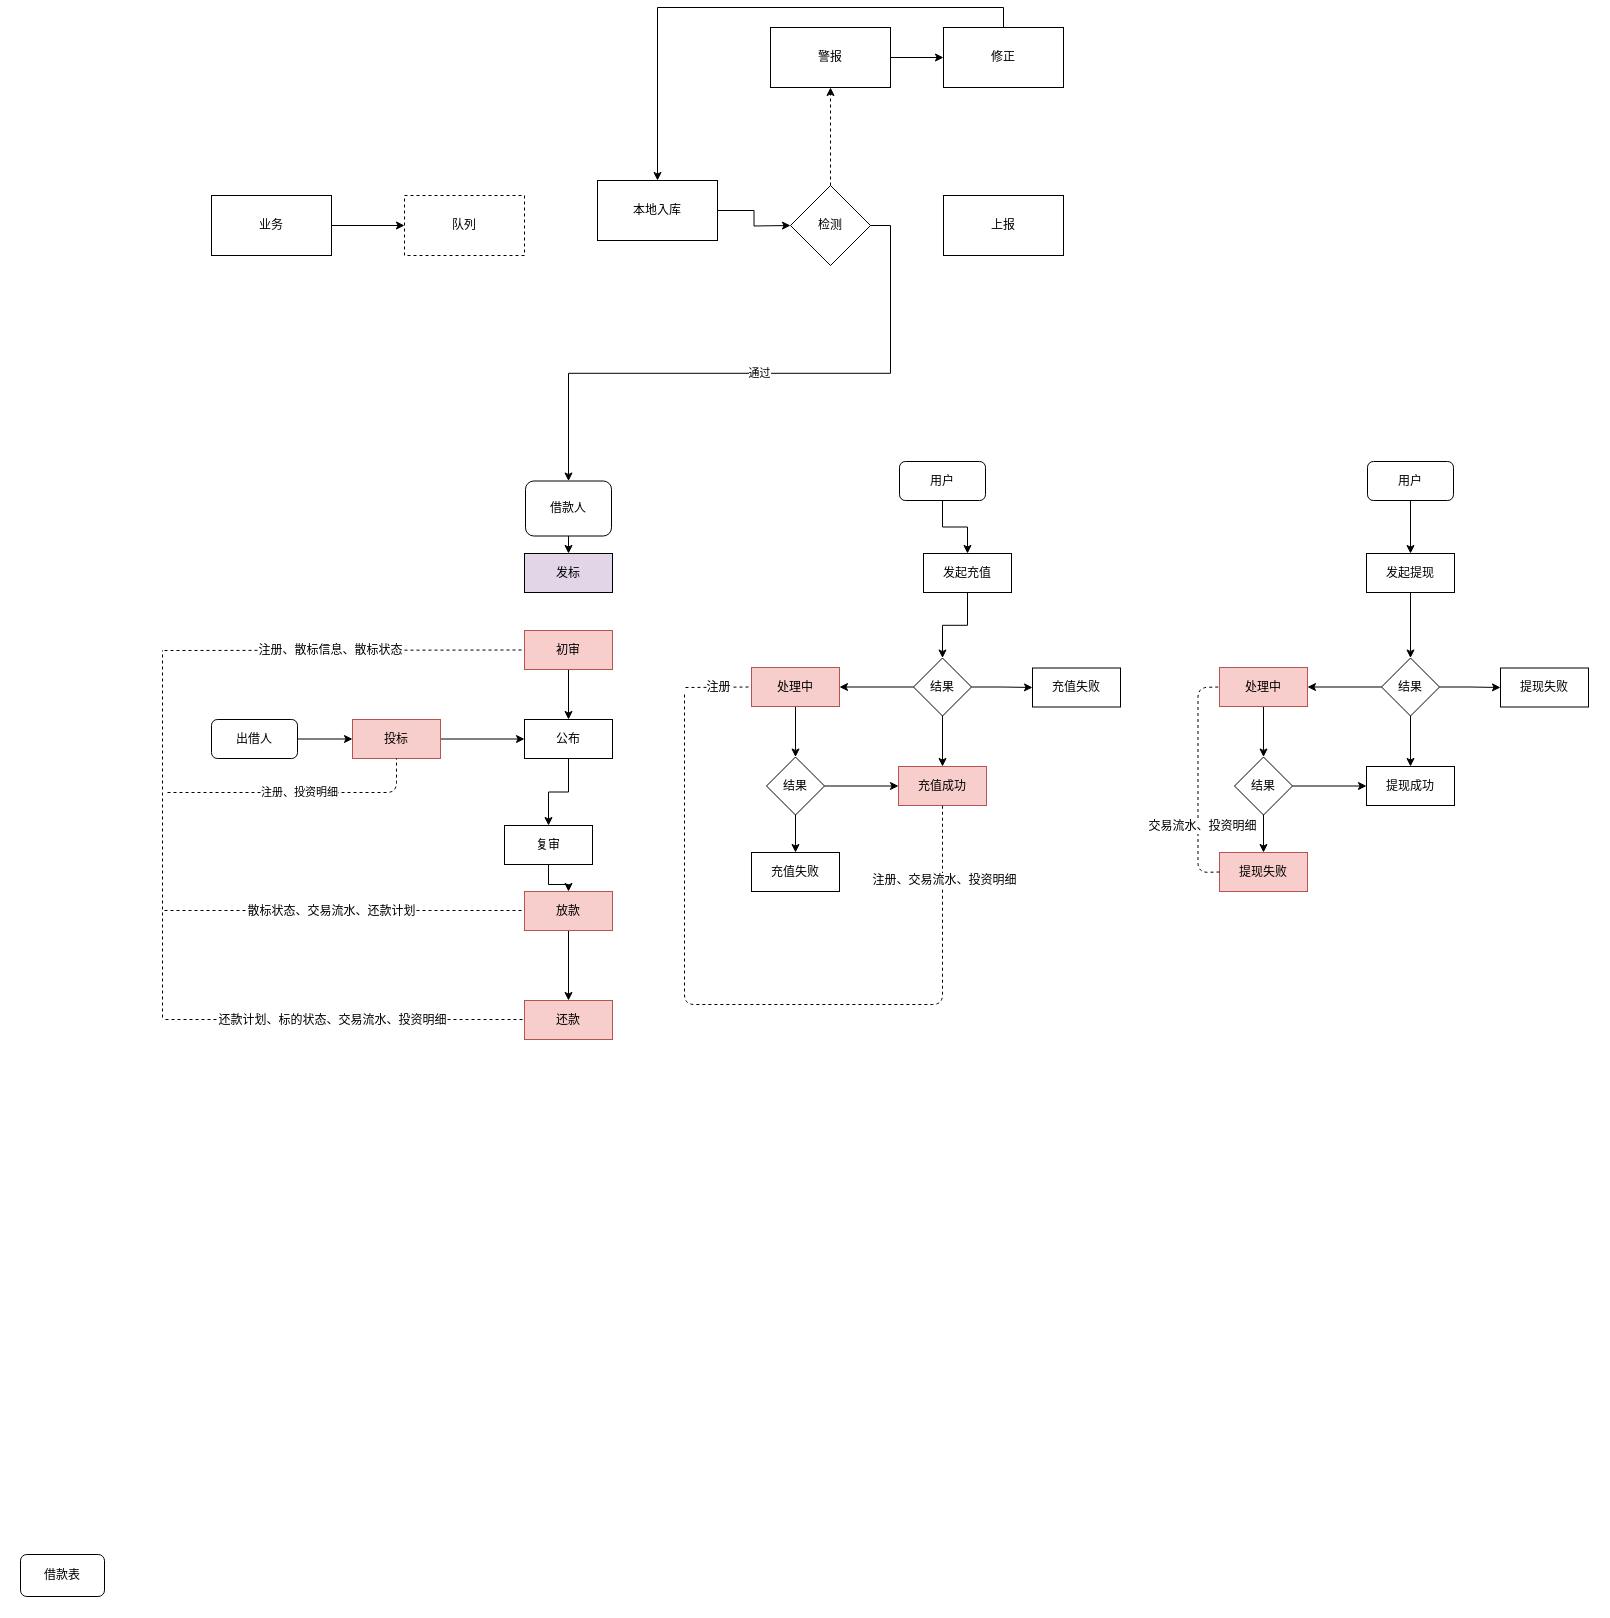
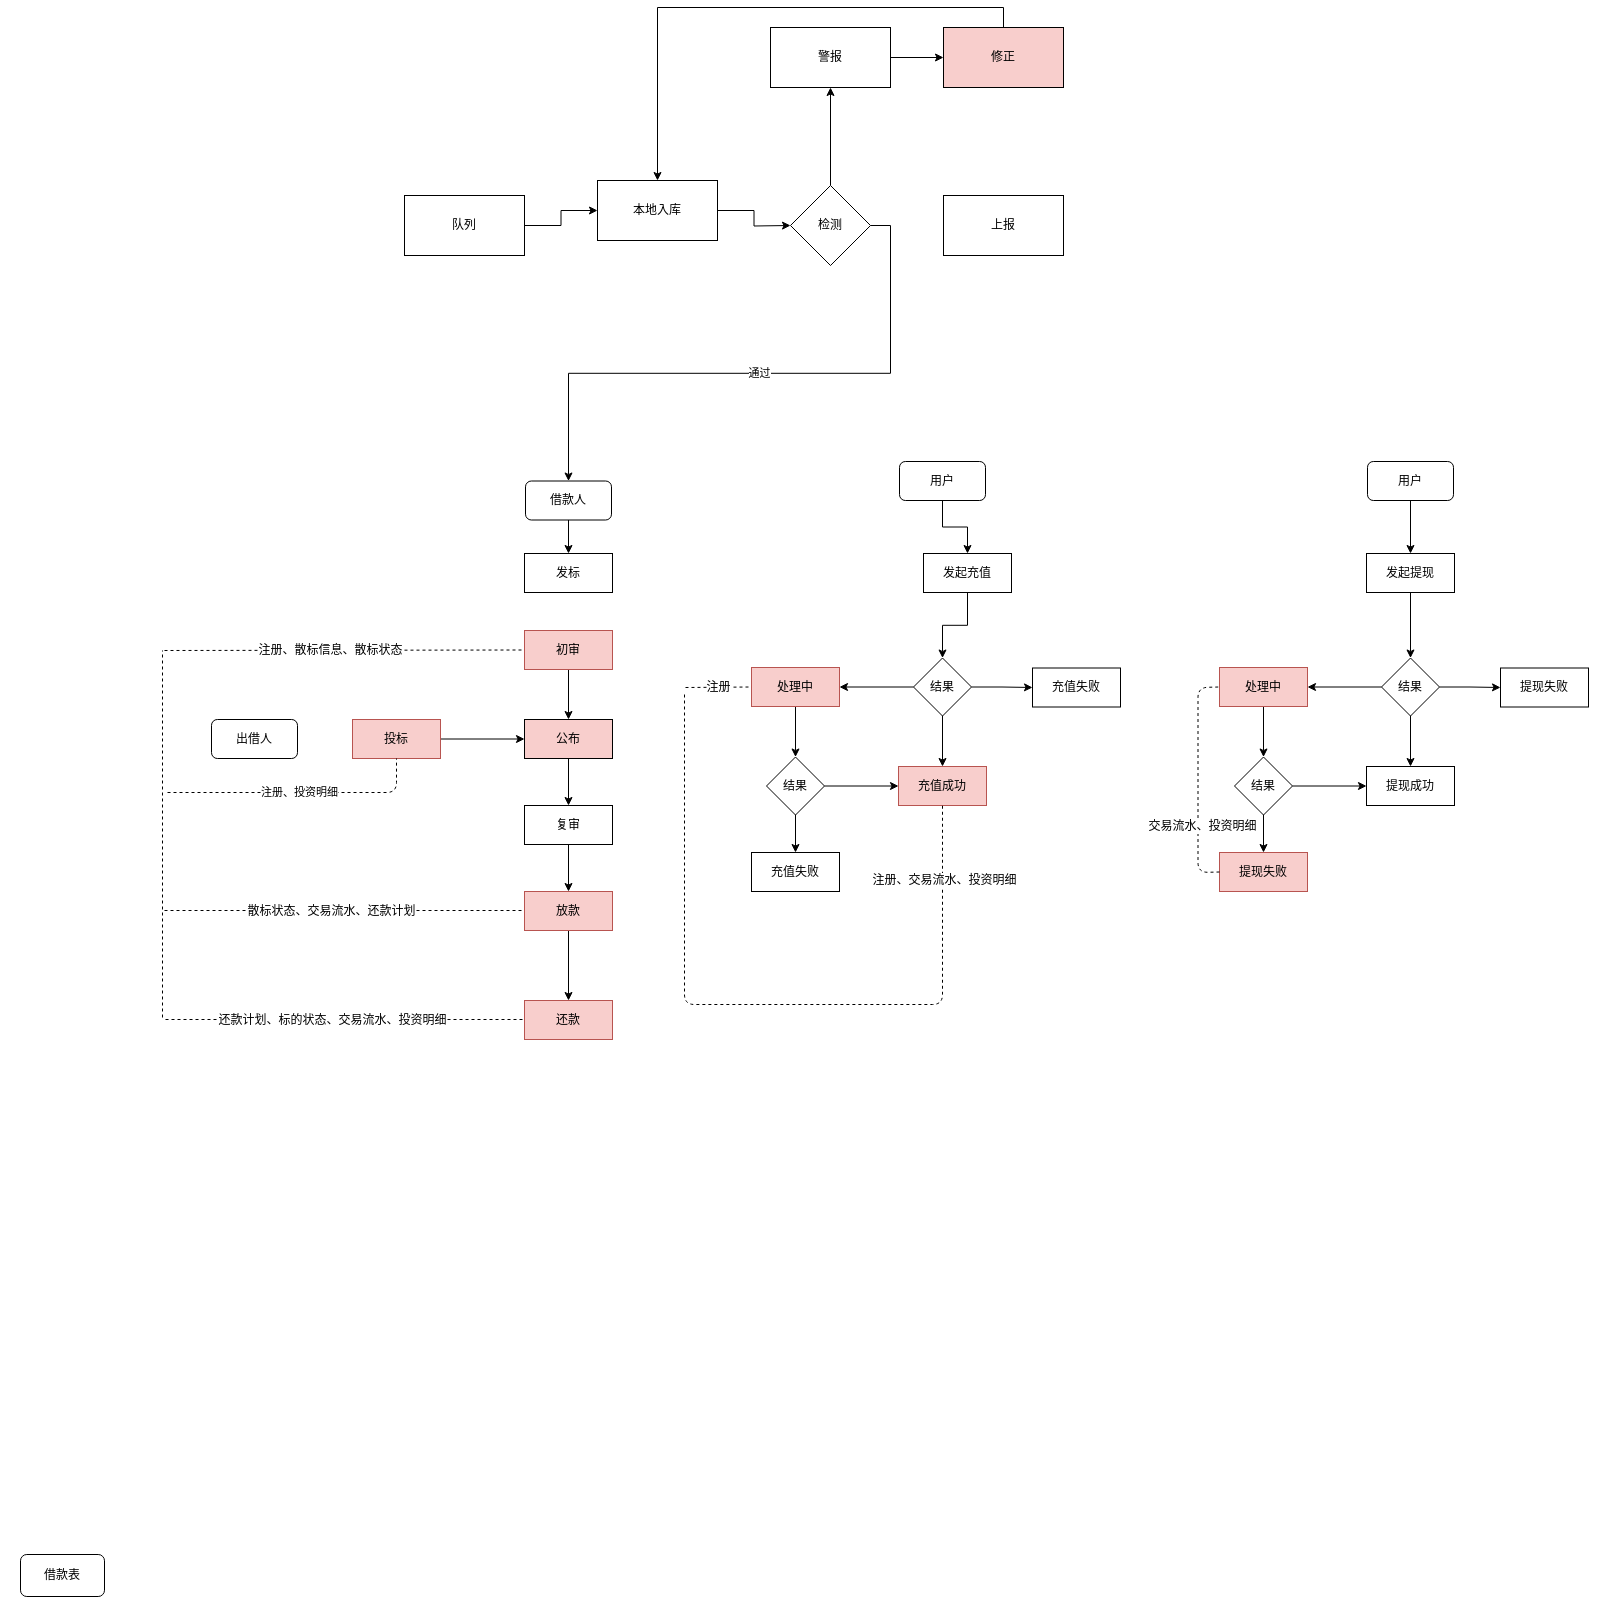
node "修正": fillcolor #ffffff -> #f8cecc
edge "检测" -> "警报": style dashed -> solid
edge "队列" -> "本地入库": added
node "业务": removed
edge "业务" -> "队列": removed
node "队列": style dashed -> solid
node "借款人": size 86x55 -> 86x39
node "发标": fillcolor #e1d5e7 -> #ffffff
edge "出借人" -> "投标": removed
node "公布": fillcolor #ffffff -> #f8cecc
node "复审": moved (549, 845) -> (569, 825)
